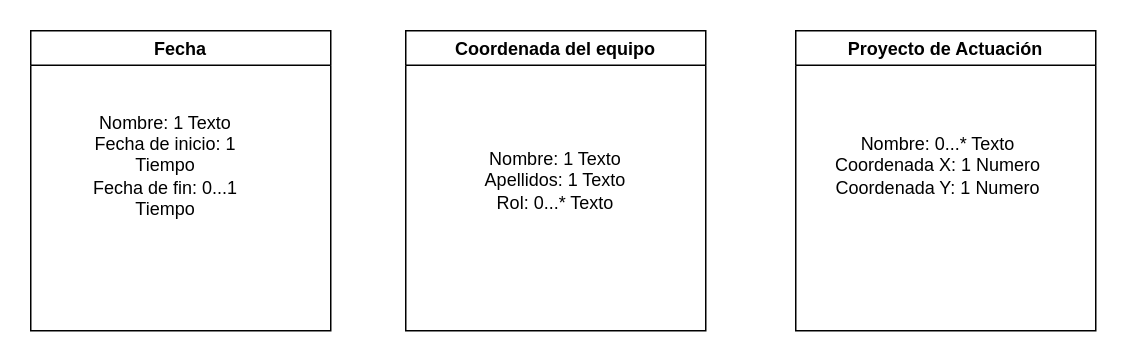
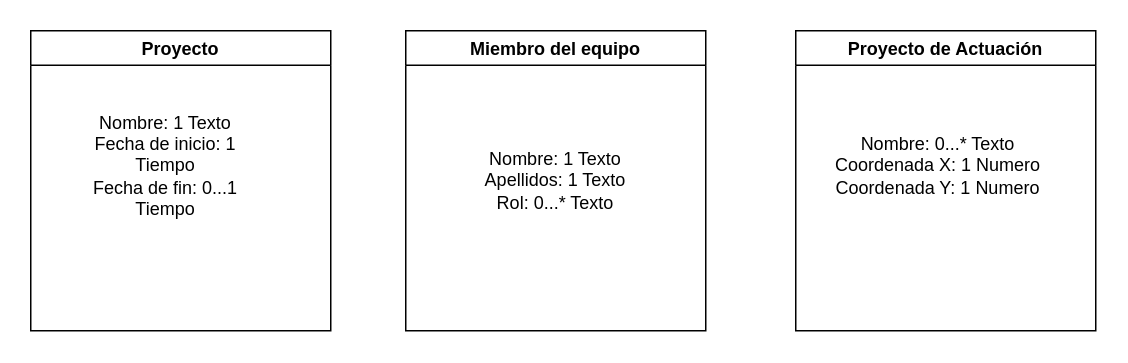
node "Fecha": label "Fecha" -> "Proyecto"
node "Coordenada del equipo": label "Coordenada del equipo" -> "Miembro del equipo"
